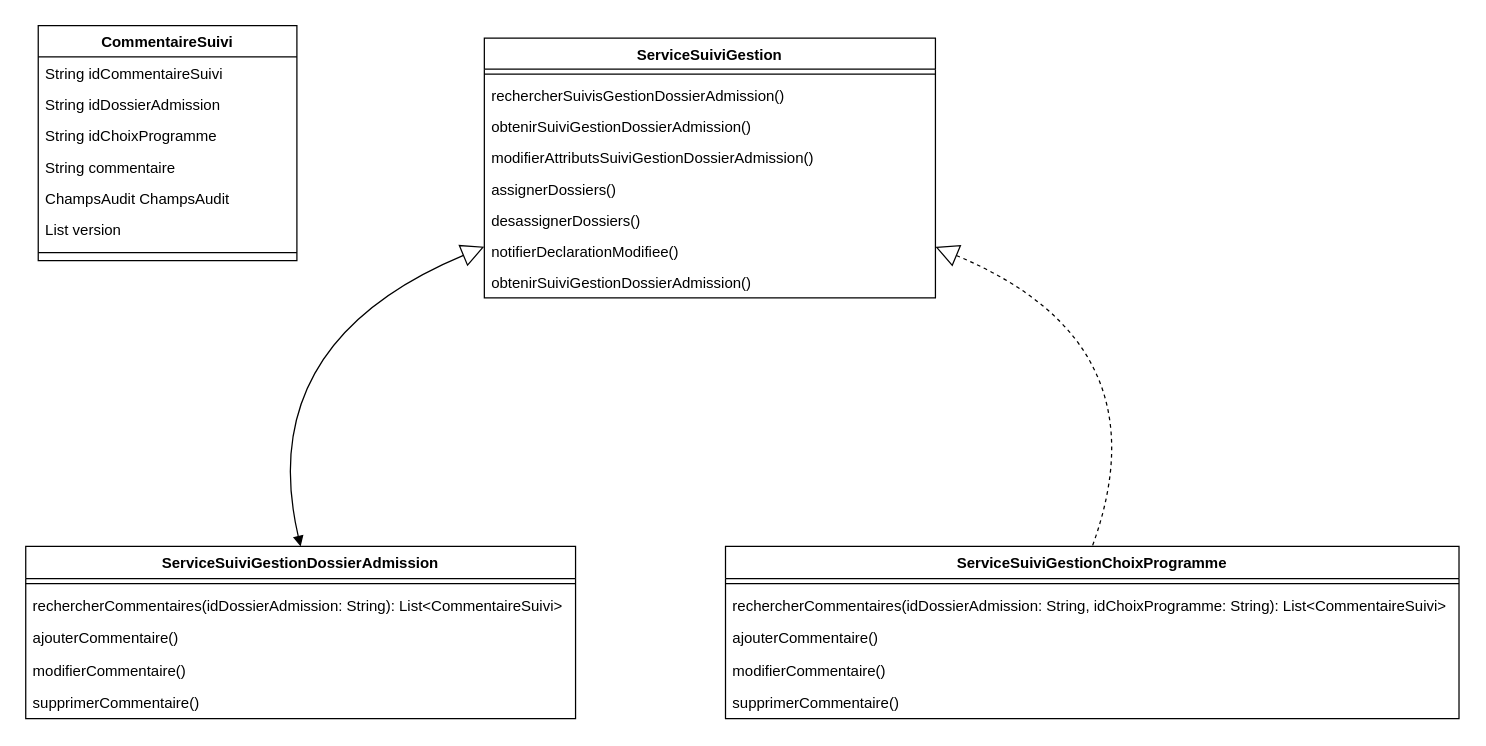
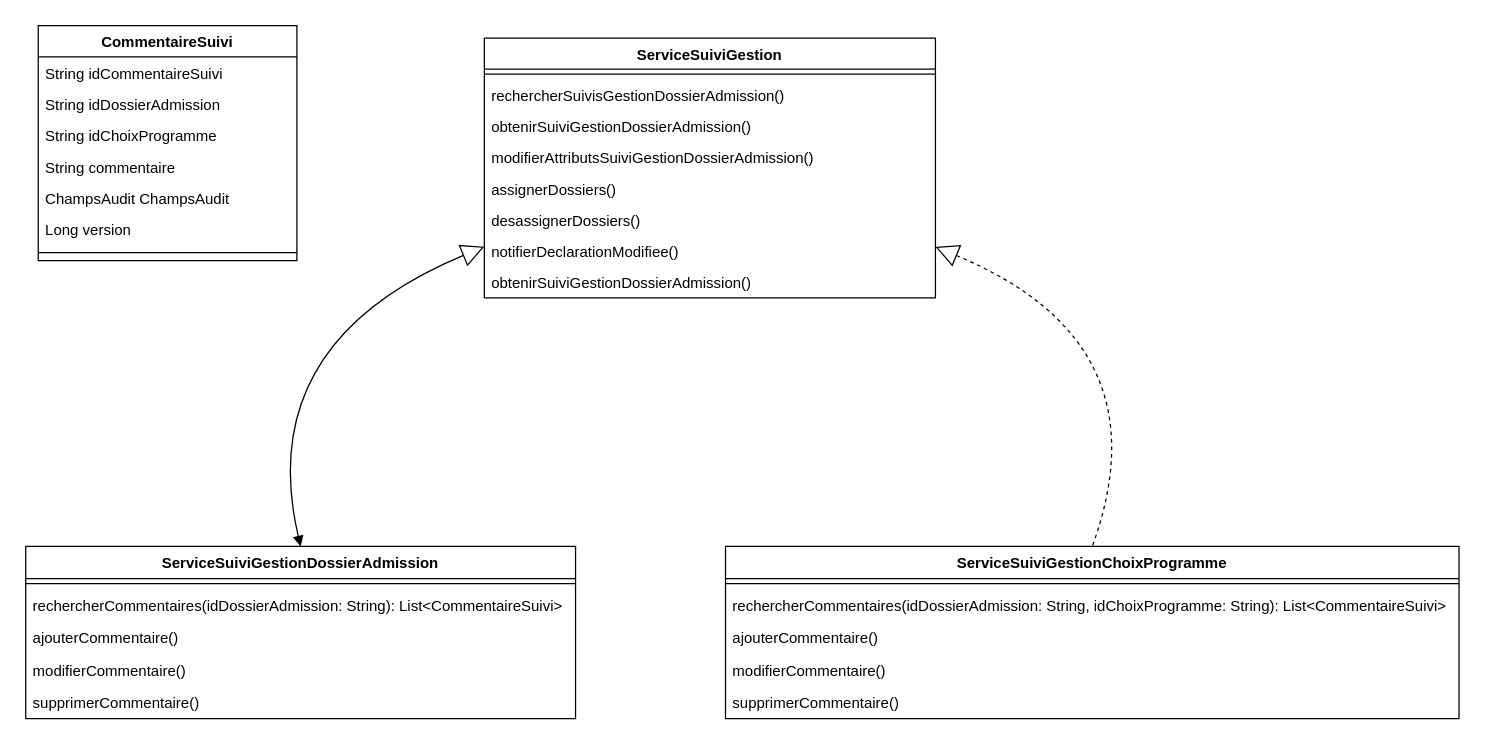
node "List version": label "List version" -> "Long version"
